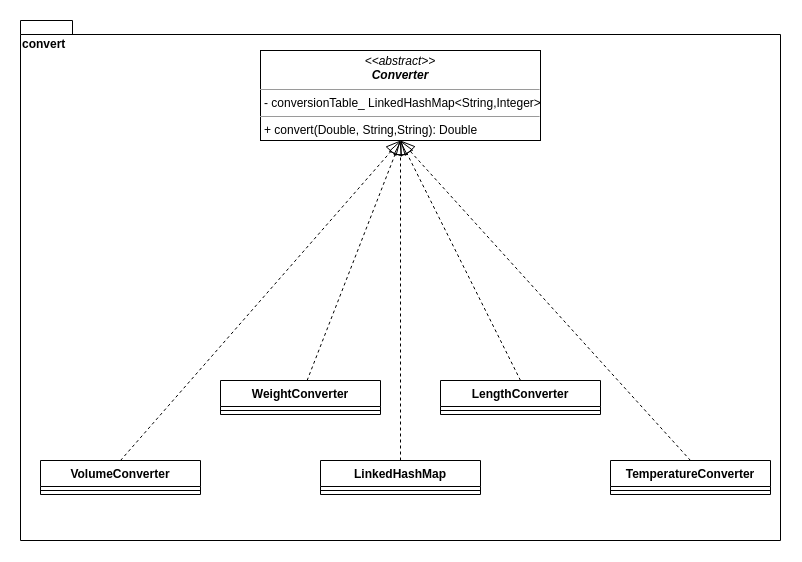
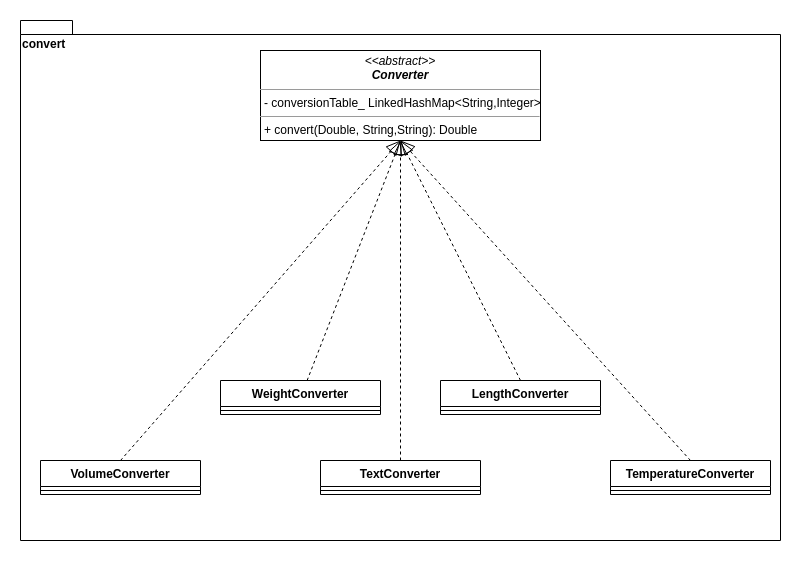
node "LinkedHashMap": label "LinkedHashMap" -> "TextConverter"
